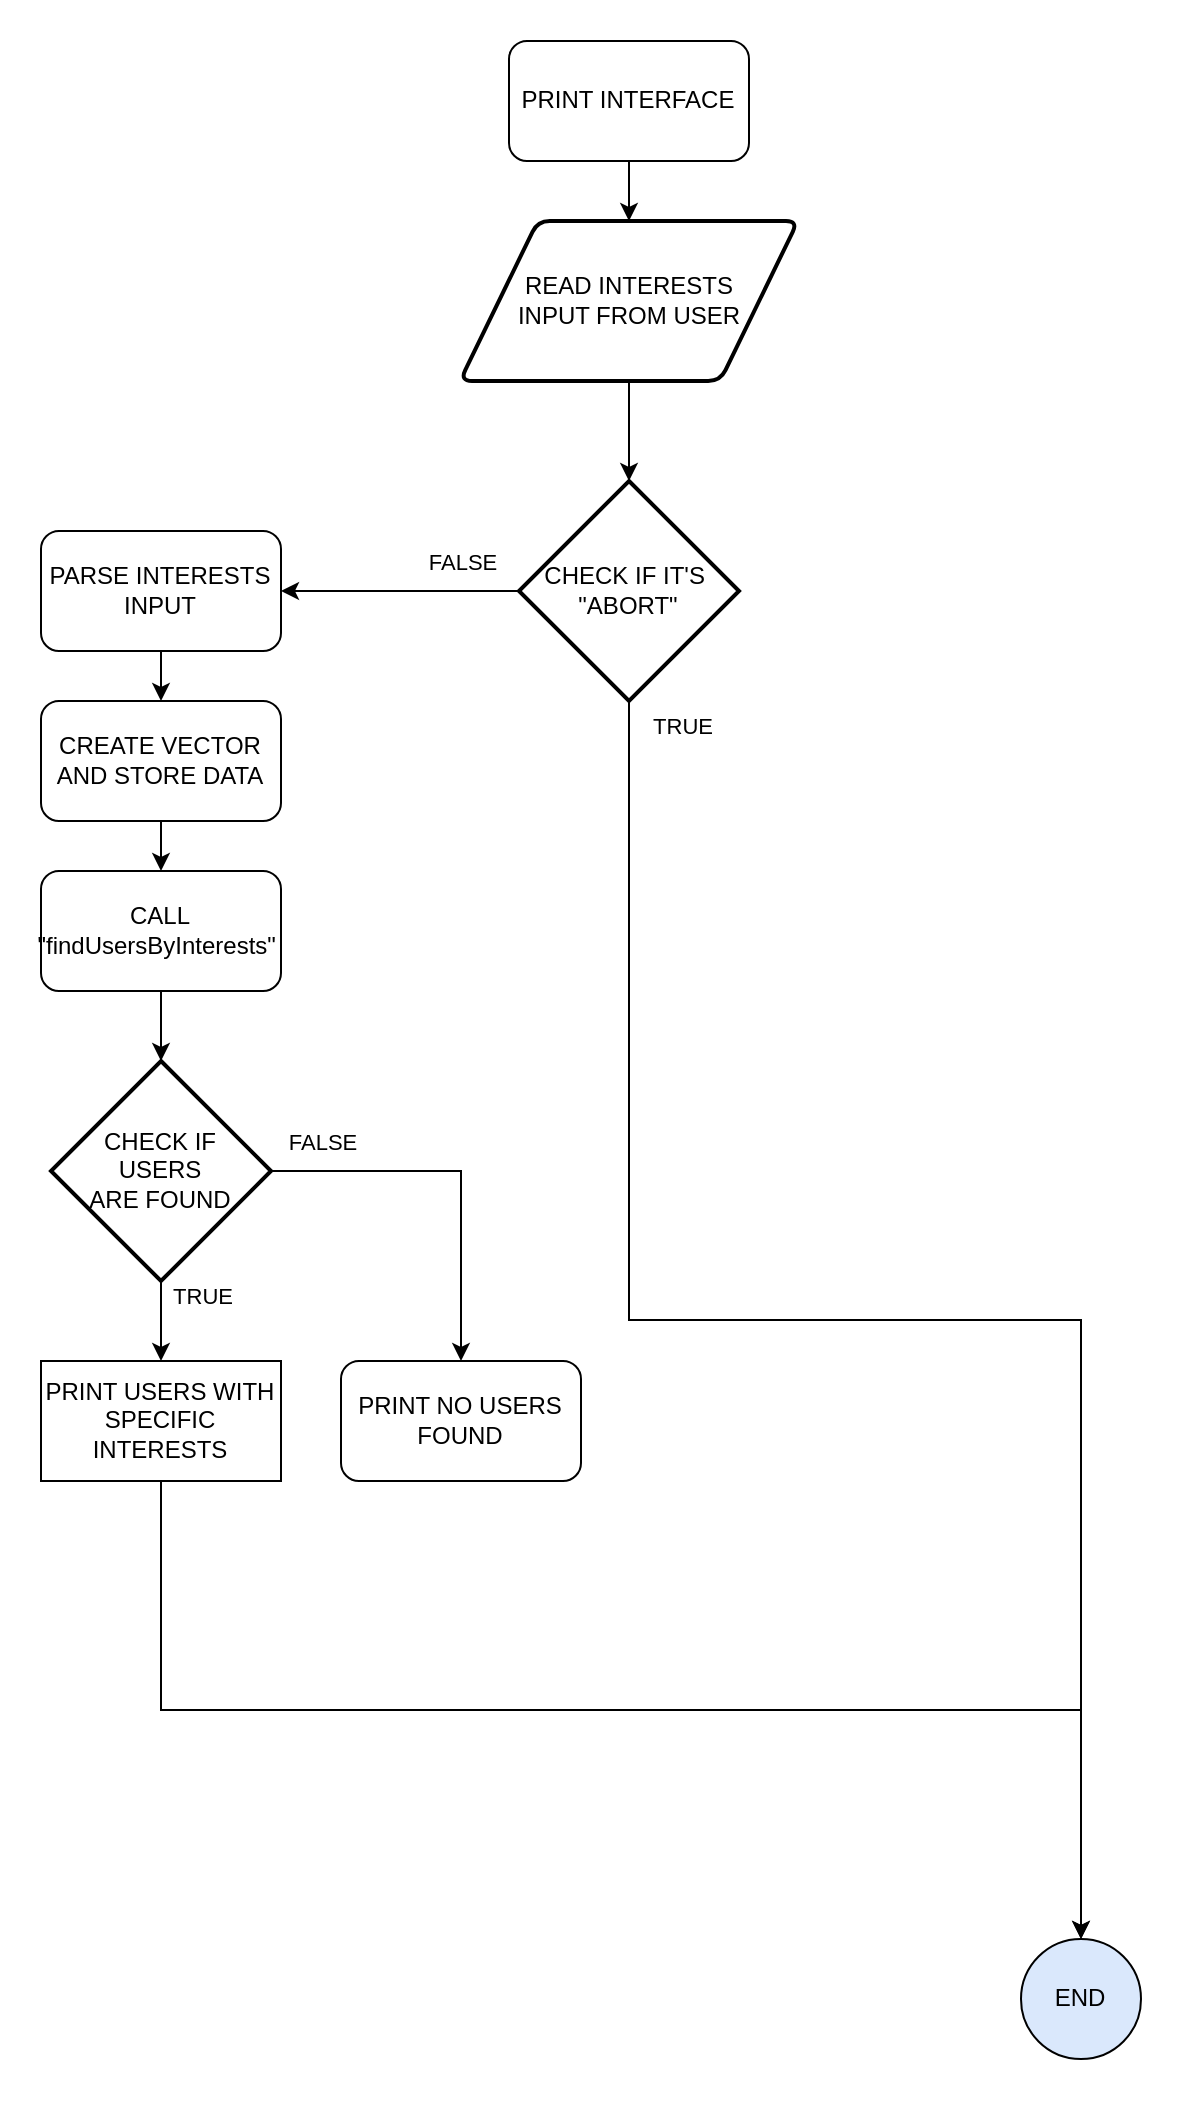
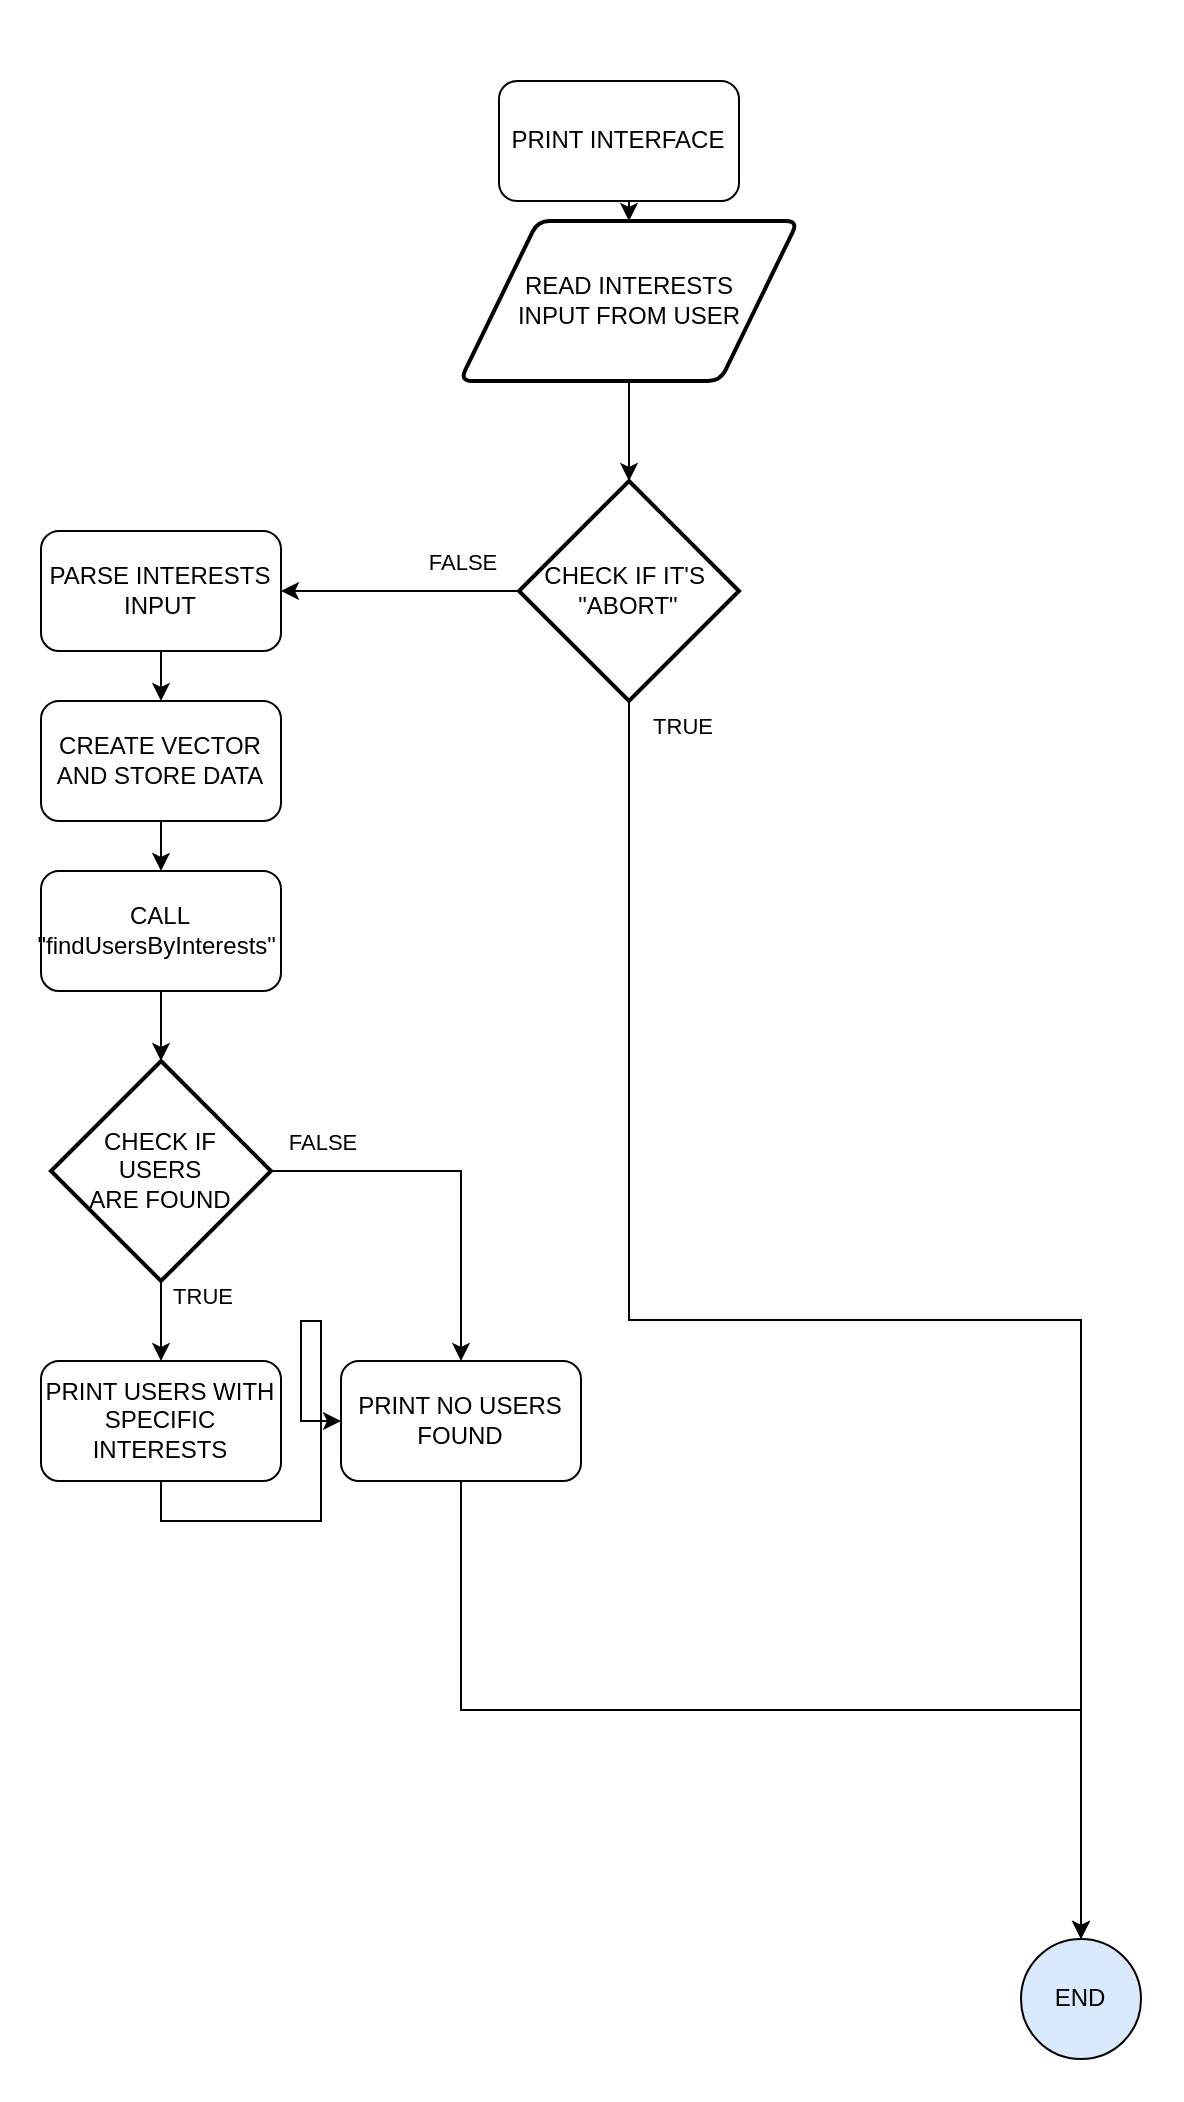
node "PRINT INTERFACE": moved (629, 101) -> (619, 141)
node "PRINT USERS WITH SPECIFIC INTERESTS": shape rectangle -> rounded rectangle
edge "PRINT NO USERS FOUND" -> "END": added
edge "PRINT USERS WITH SPECIFIC INTERESTS" -> "END": now "PRINT USERS WITH SPECIFIC INTERESTS" -> "PRINT NO USERS FOUND"
